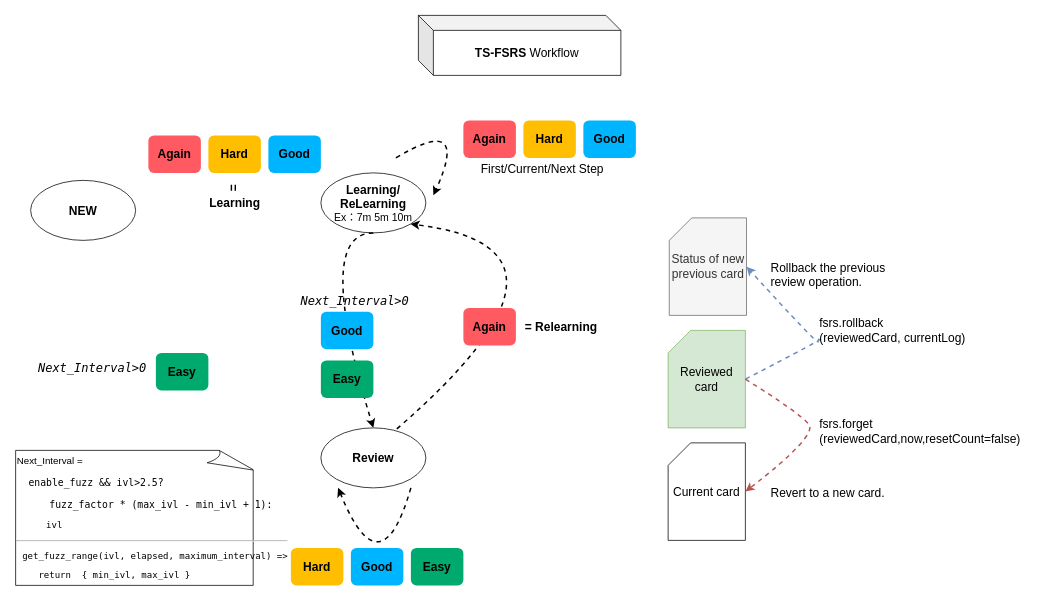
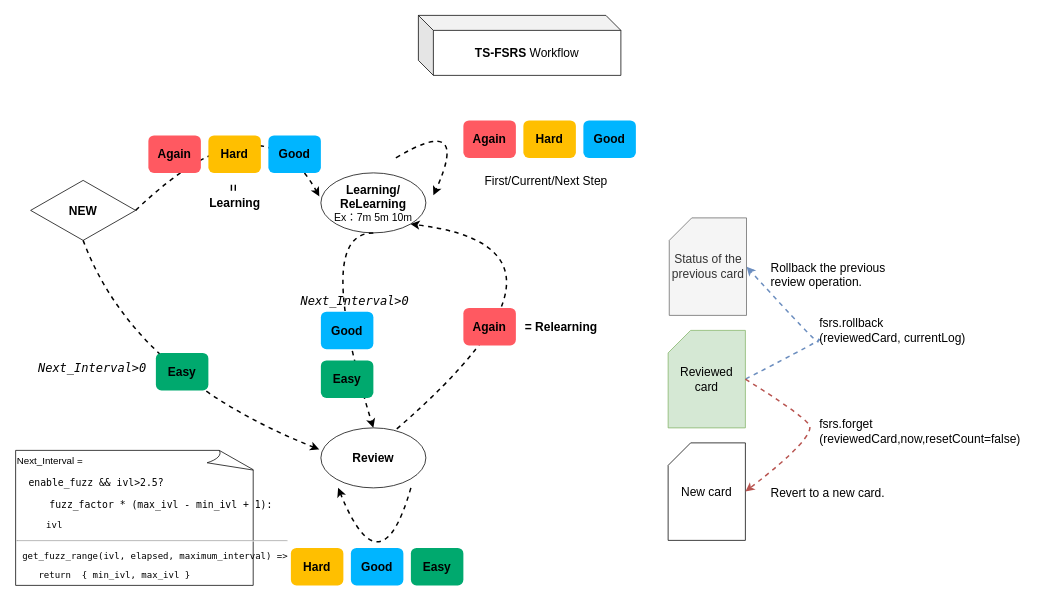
node "First/Current/Next Step": moved (542, 169) -> (546, 180)
edge "NEW" -> "Learning/ ReLearning Ex：7m 5m 10m": added
node "NEW": shape ellipse -> diamond
node "Status of new previous card": label "Status of new previous card" -> "Status of the previous card"
edge "NEW" -> "Review": added
node "Current card": label "Current card" -> "New card"
